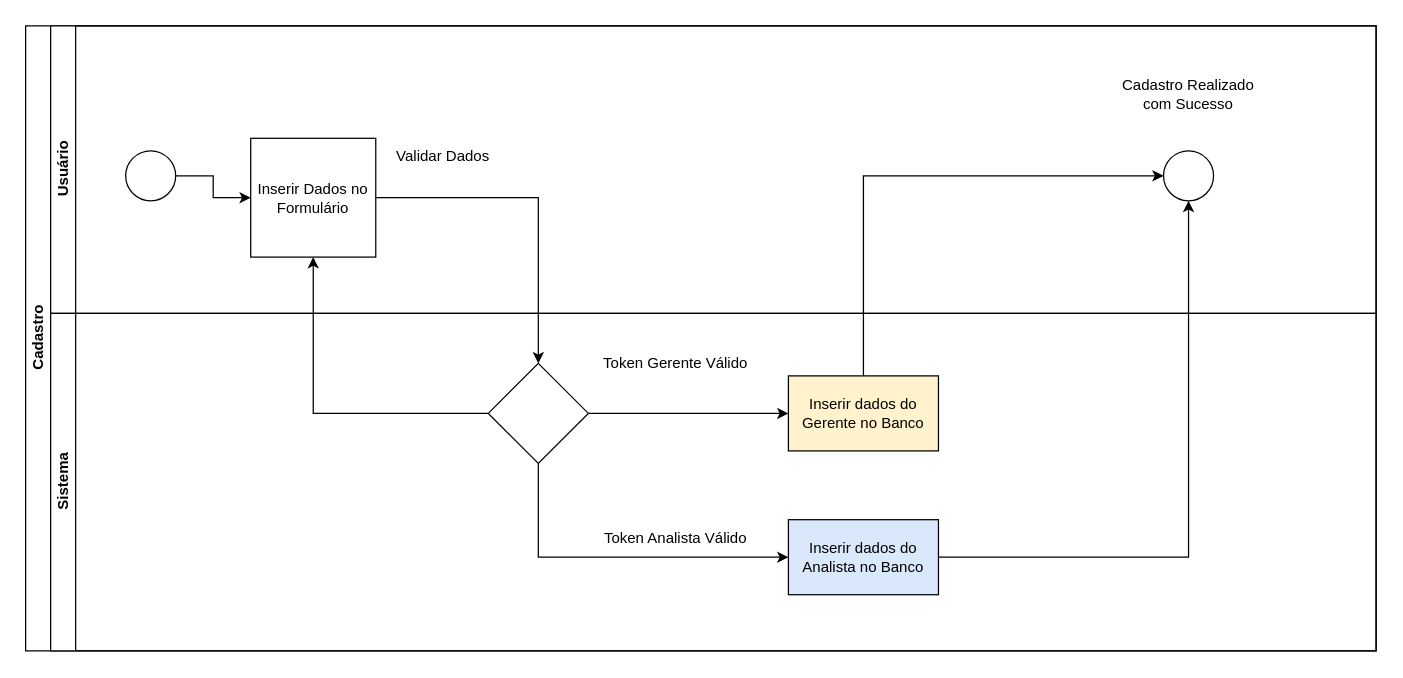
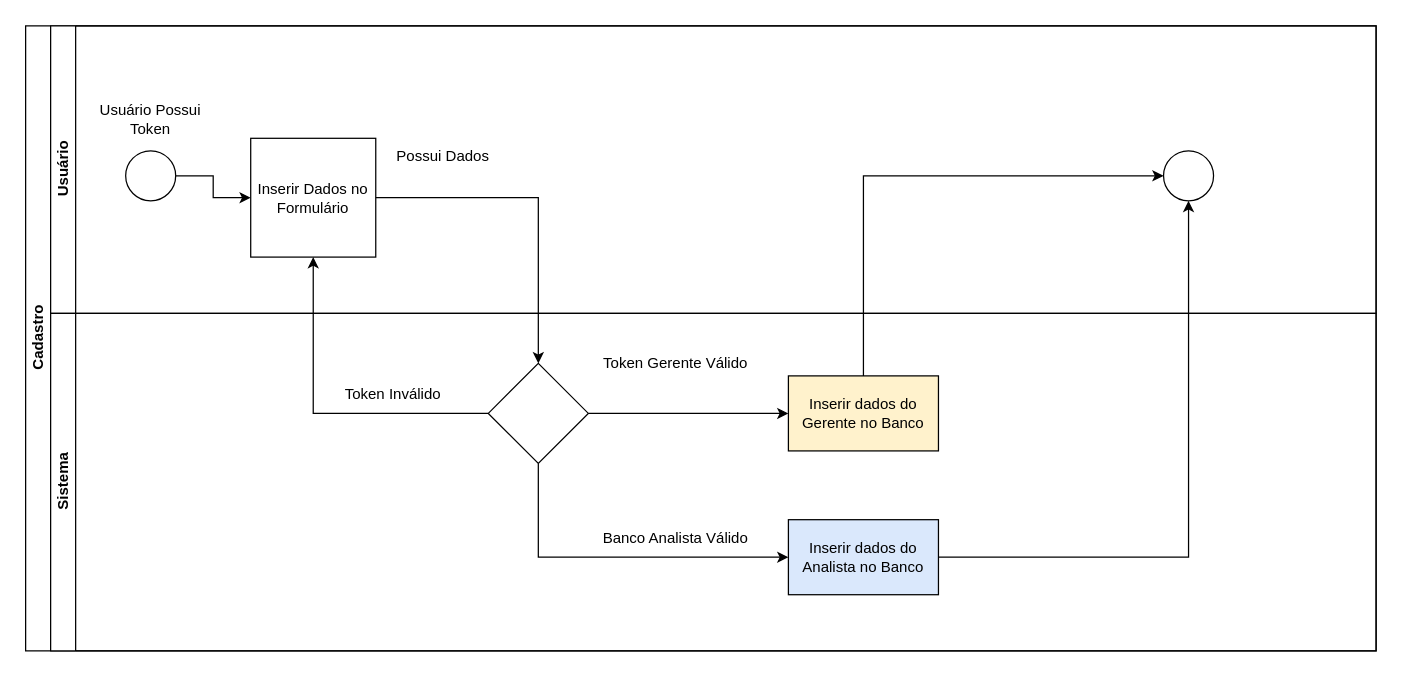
node "Cadastro Realizado com Sucesso": removed
node "Usuário Possui Token": added
node "Validar Dados": label "Validar Dados" -> "Possui Dados"
node "Token Inválido": added
node "Token Analista Válido": label "Token Analista Válido" -> "Banco Analista Válido"
